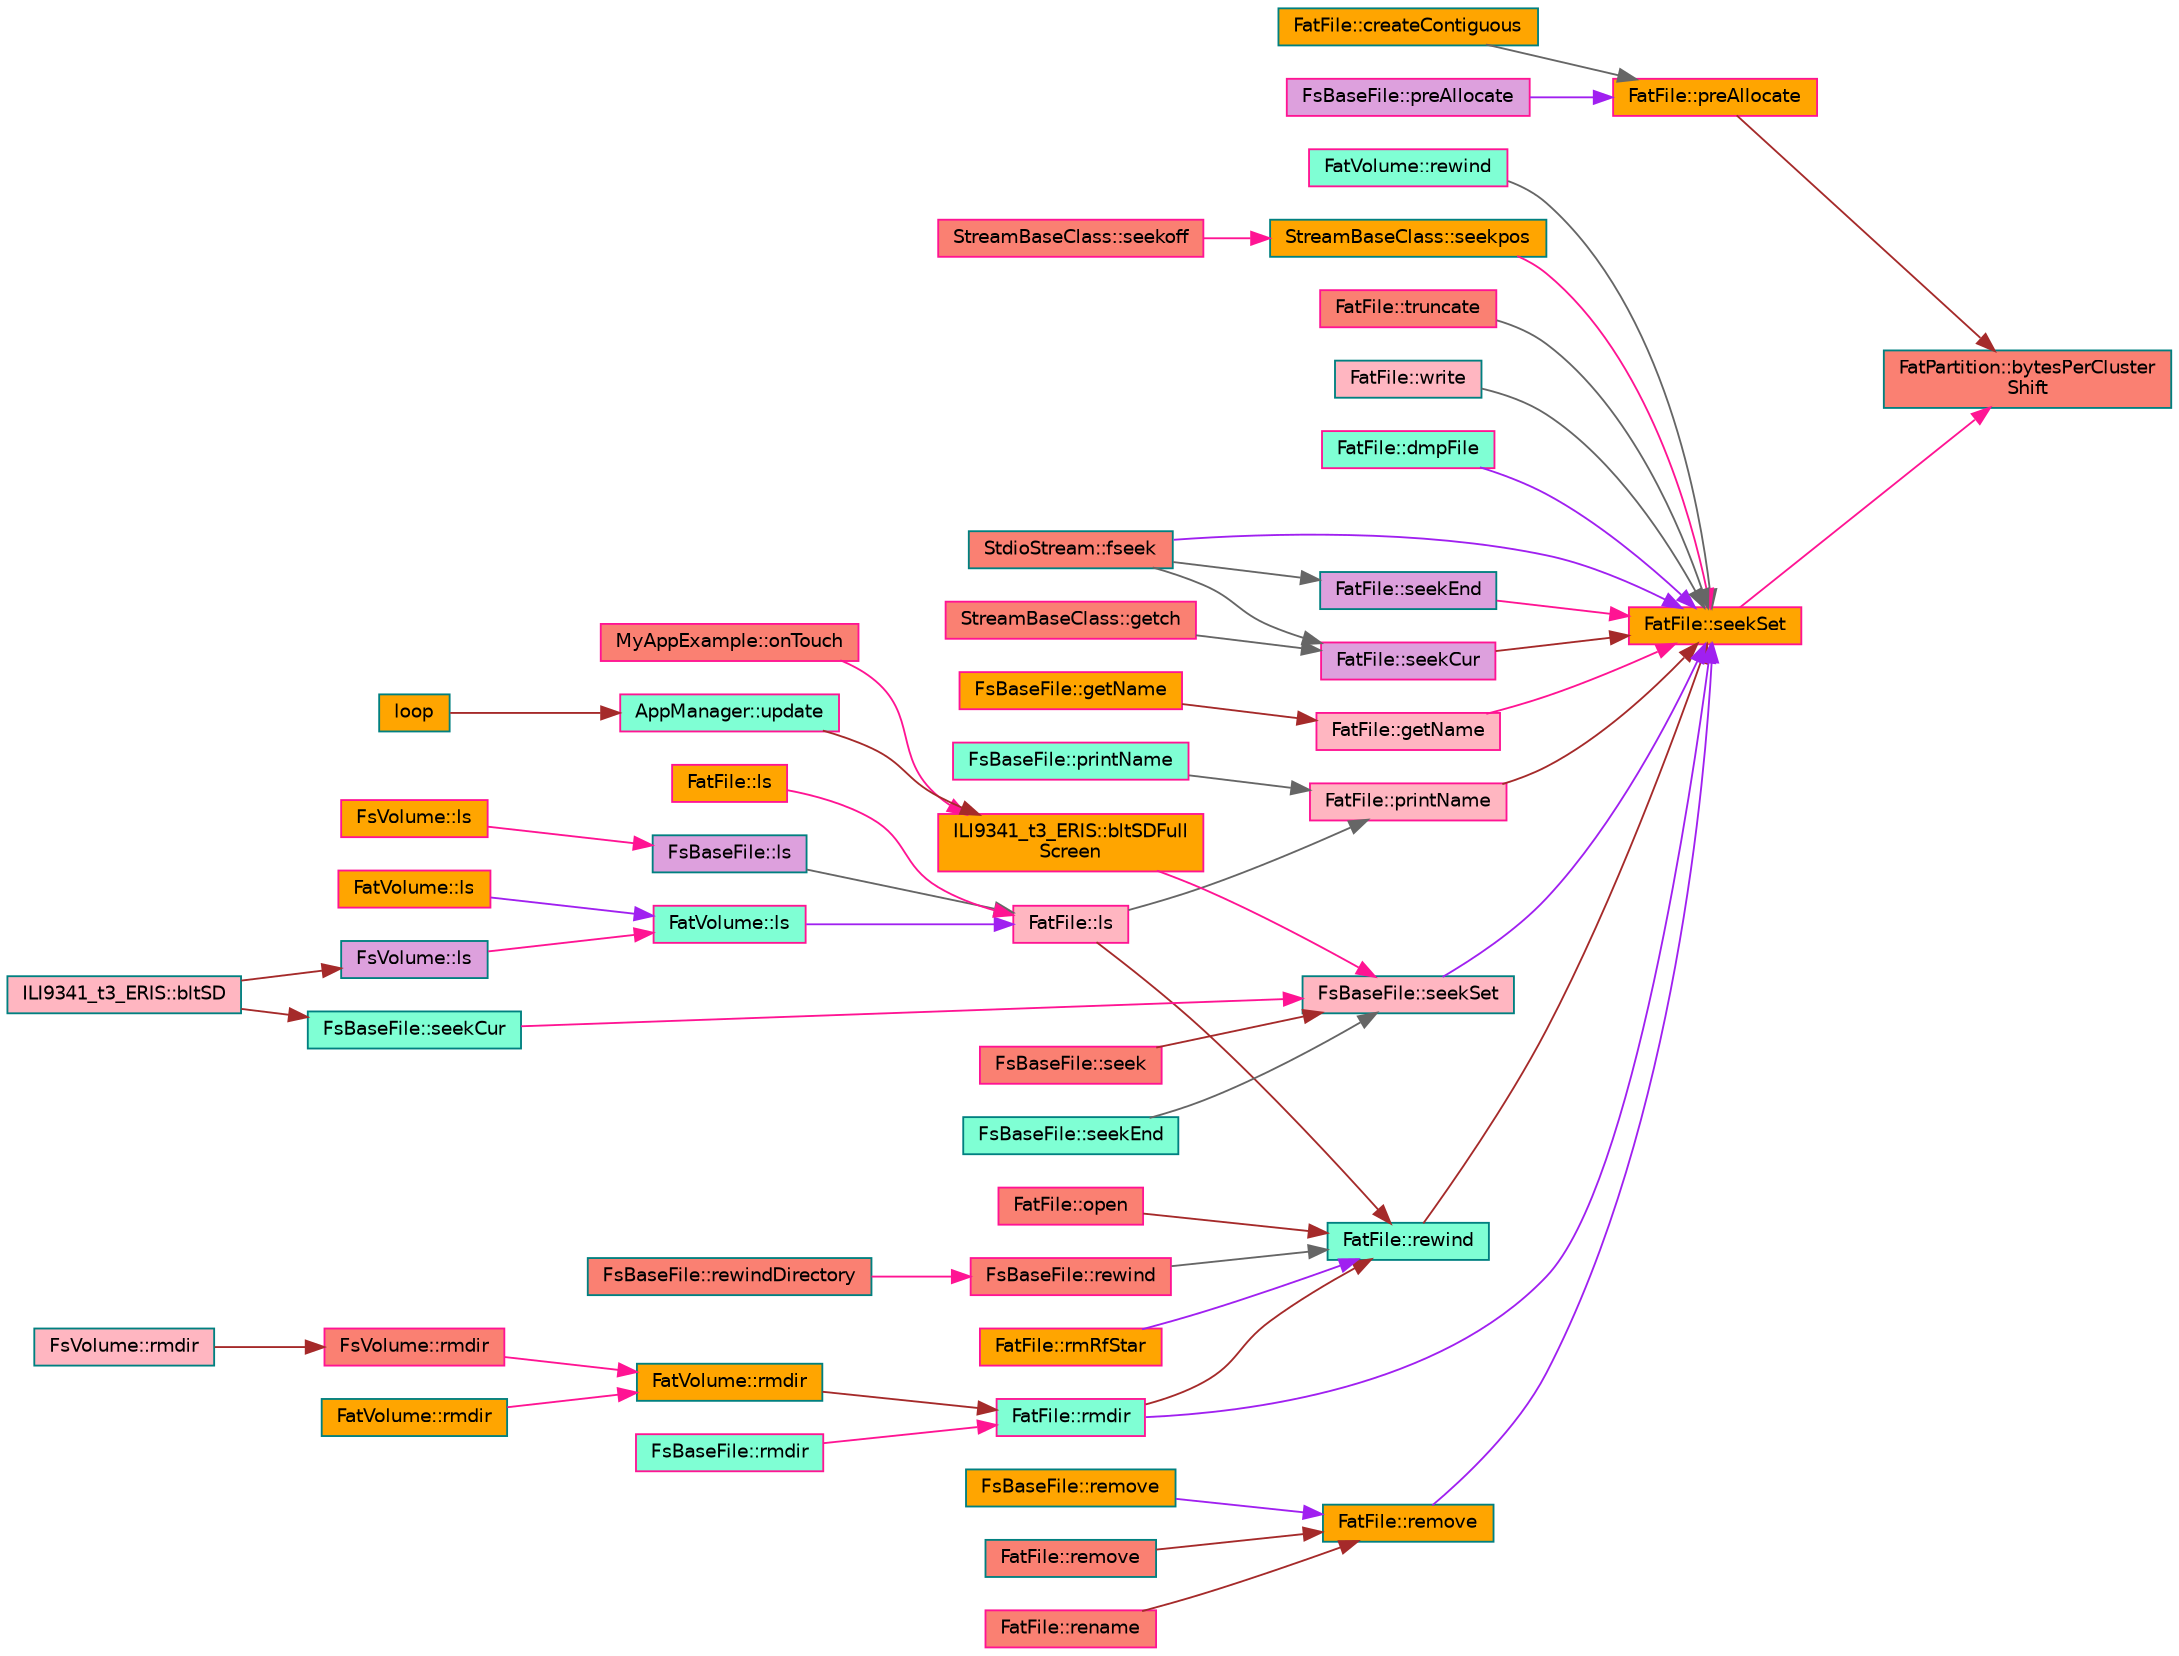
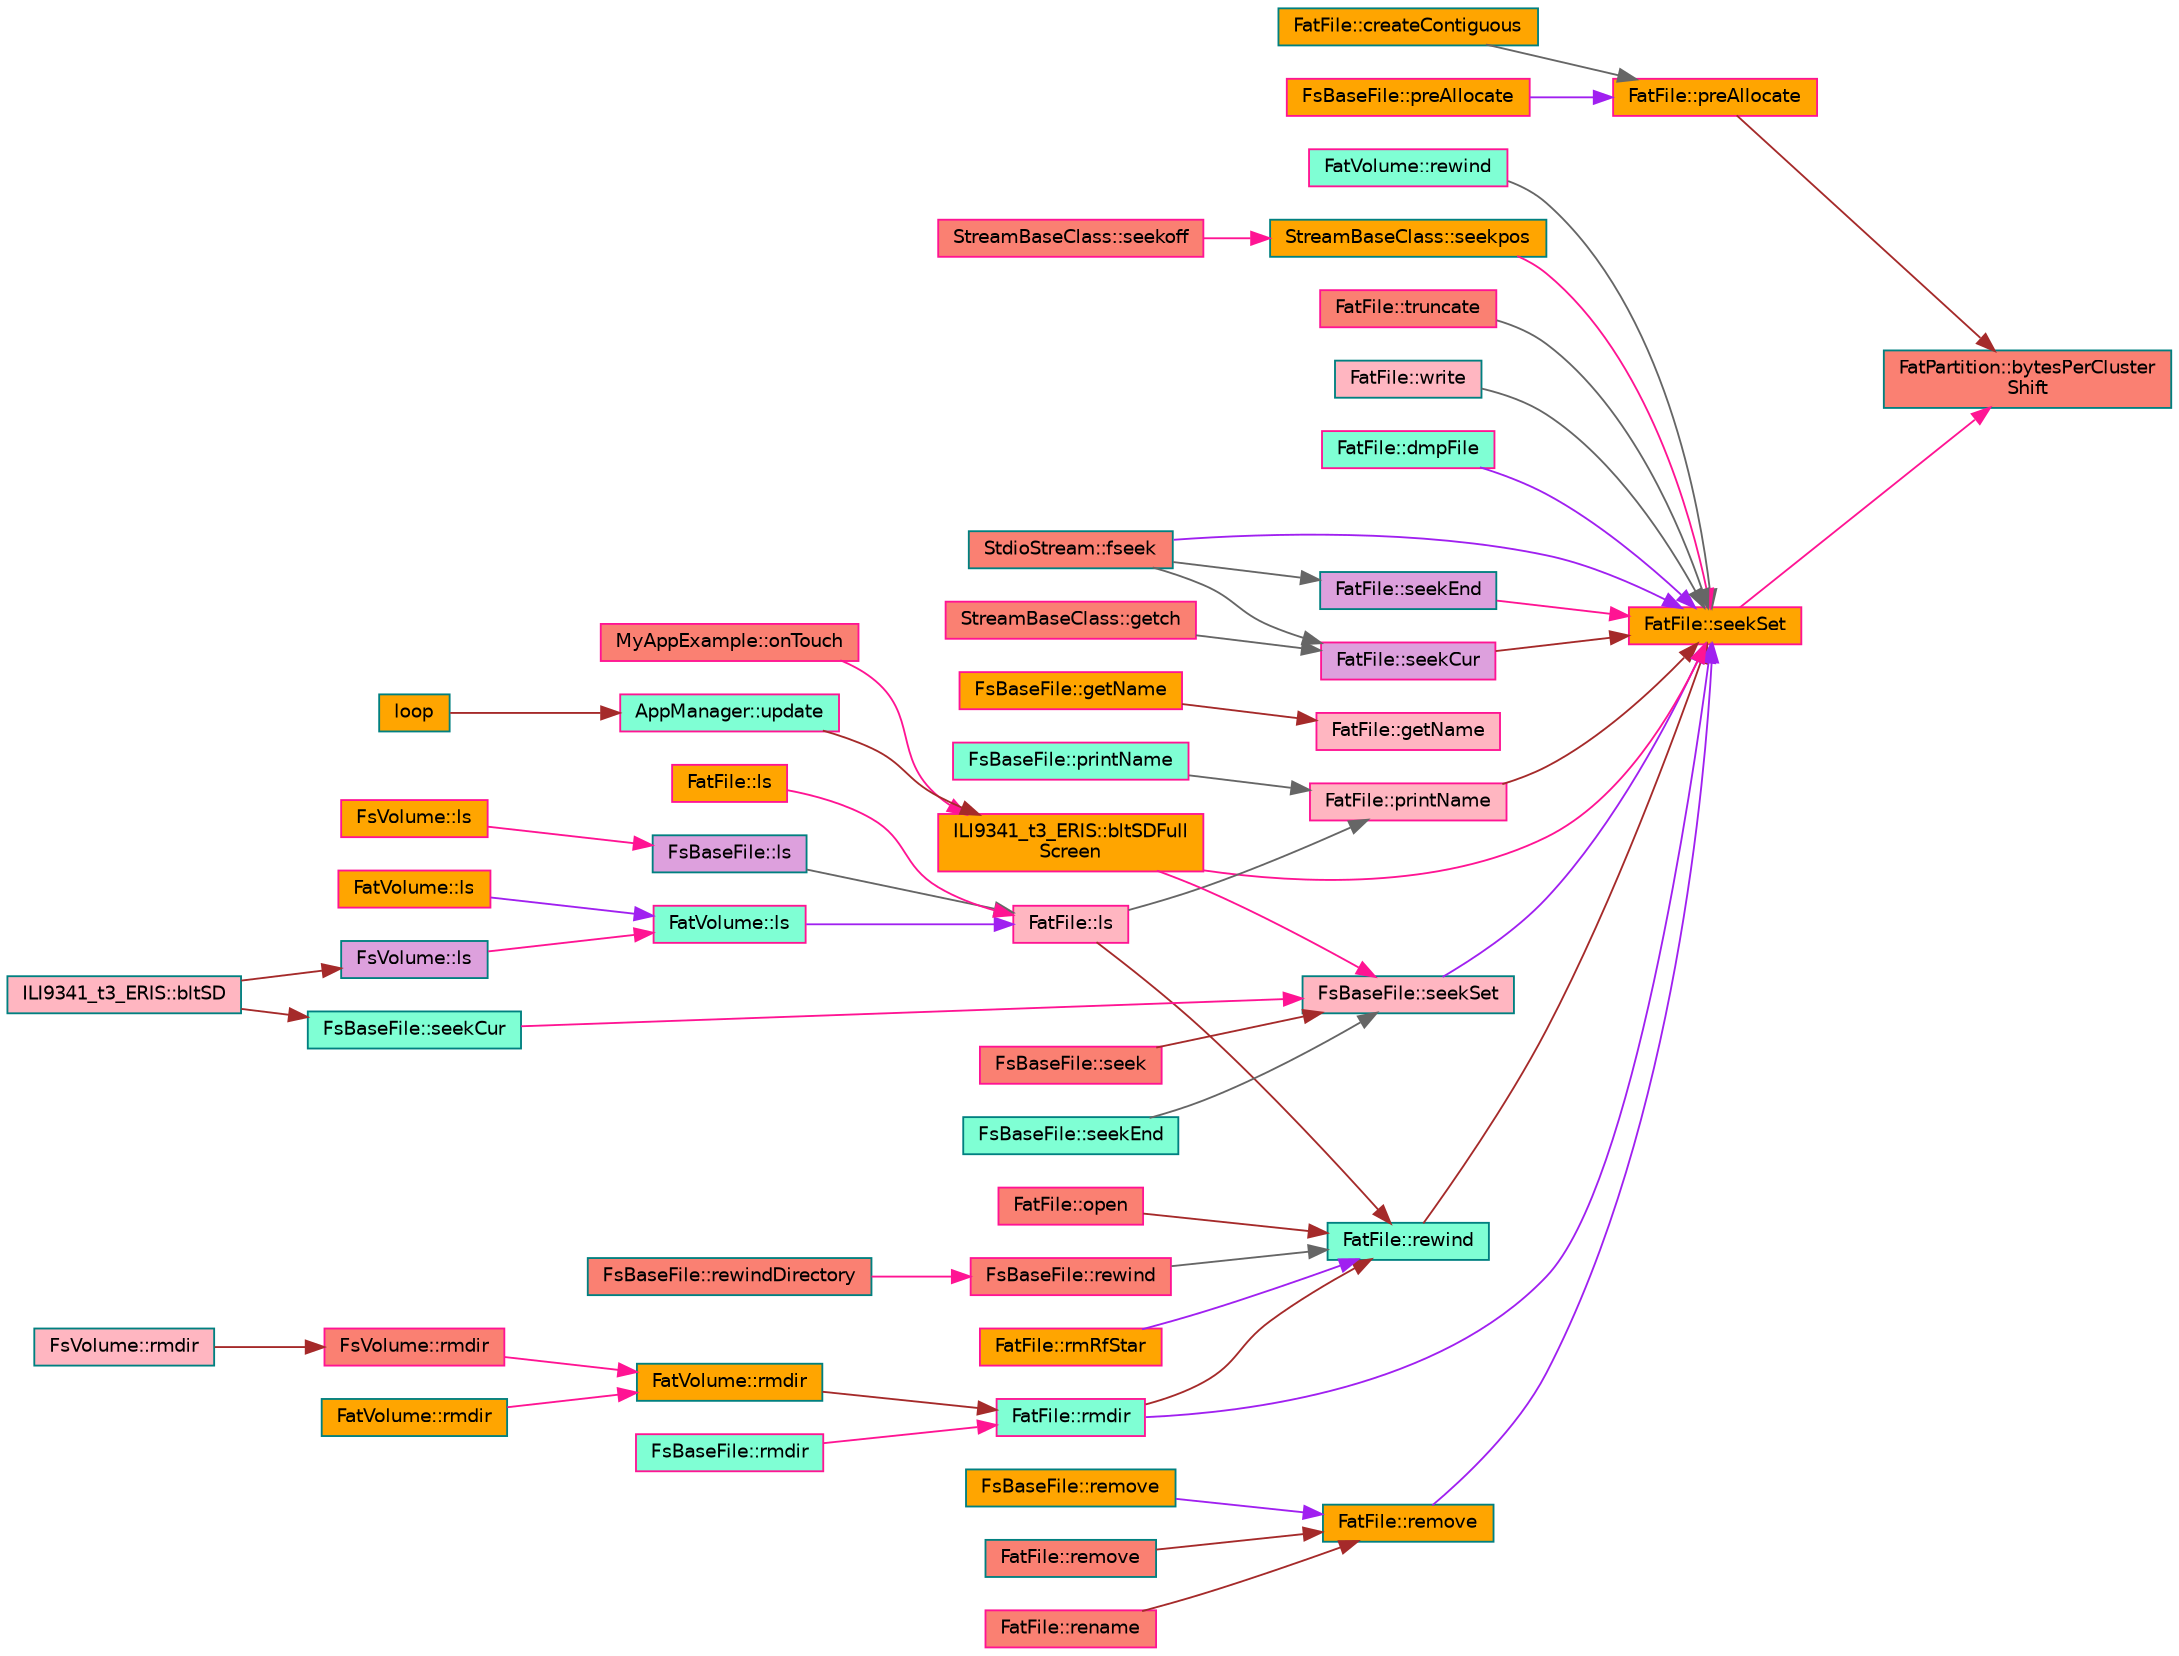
node "FsBaseFile::preAllocate": fillcolor plum -> orange
edge "FatFile::getName" -> "FatFile::seekSet": now "ILI9341_t3_ERIS::bltSDFull Screen" -> "FatFile::seekSet"
